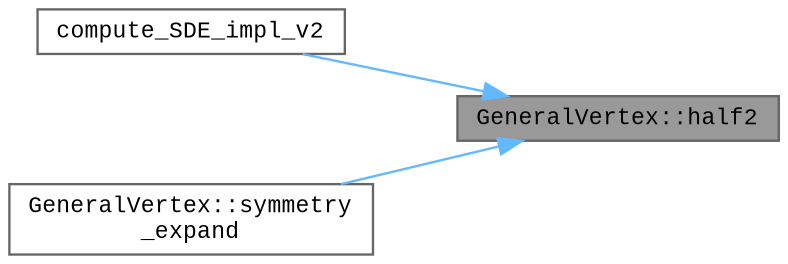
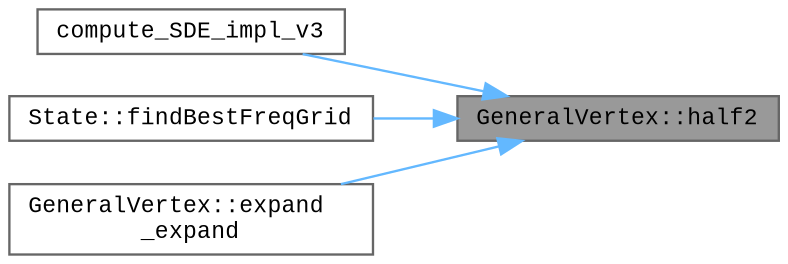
node "compute_SDE_impl_v2": label "compute_SDE_impl_v2" -> "compute_SDE_impl_v3"
node "State::findBestFreqGrid": added
node "GeneralVertex::symmetry _expand": label "GeneralVertex::symmetry _expand" -> "GeneralVertex::expand _expand"
